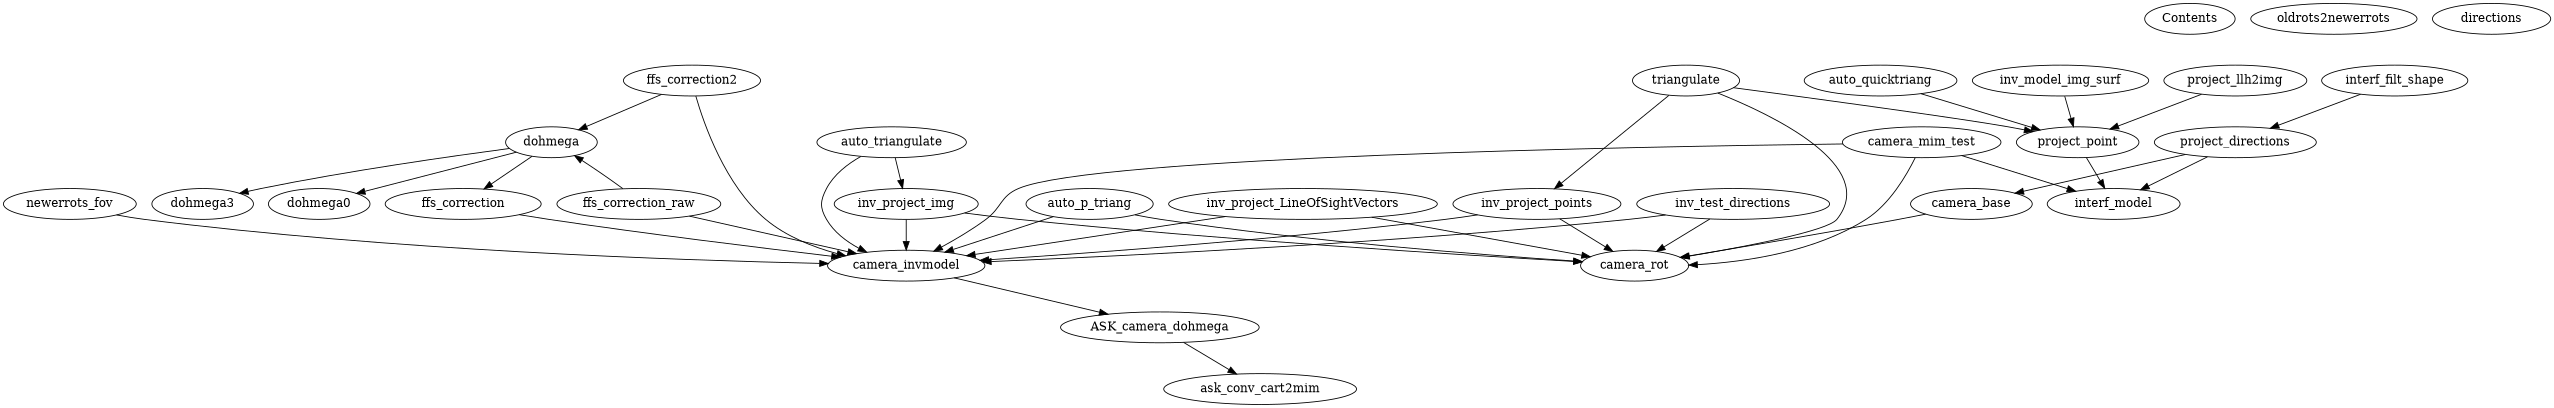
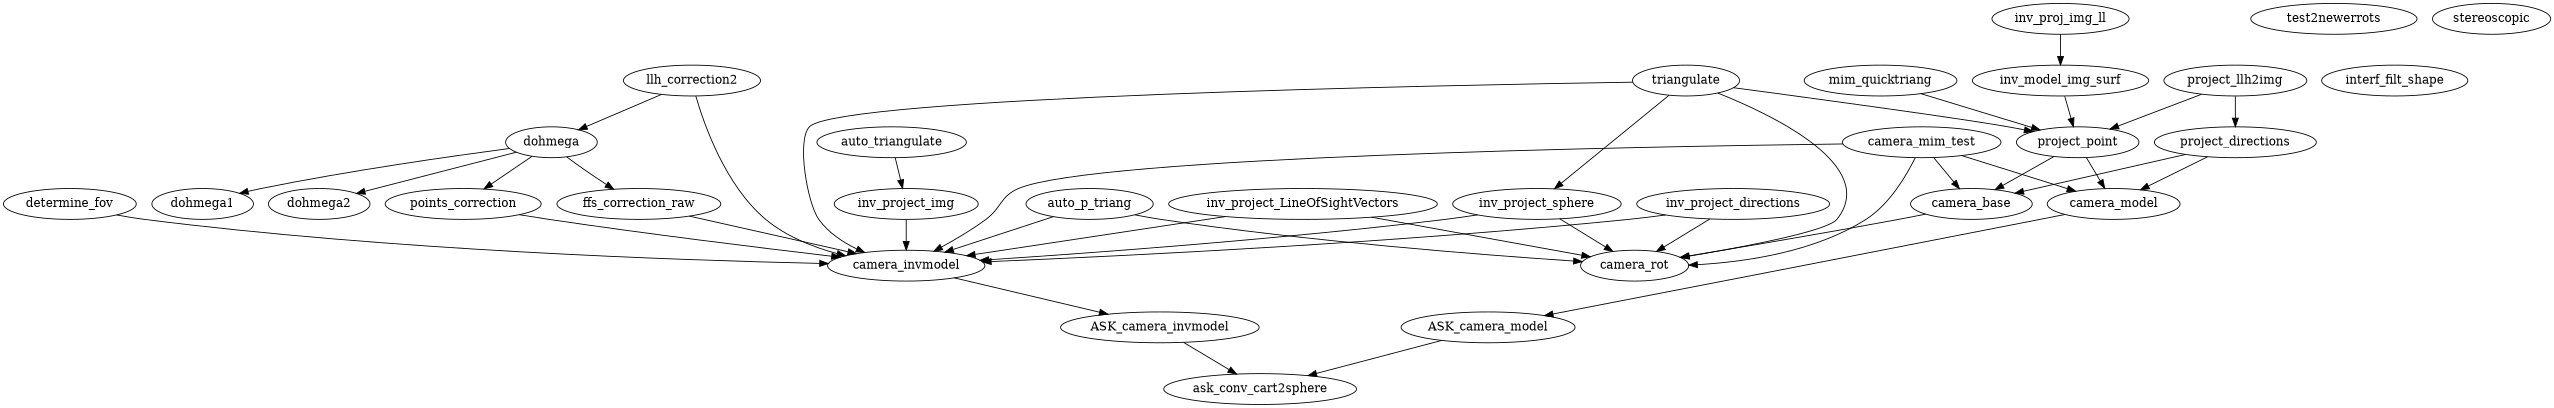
node "inv_proj_img_ll": added
node "Contents": removed
node "oldrots2newerrots": label "oldrots2newerrots" -> "test2newerrots"
node "directions": label "directions" -> "stereoscopic"
node "ffs_correction2": label "ffs_correction2" -> "llh_correction2"
node "auto_quicktriang": label "auto_quicktriang" -> "mim_quicktriang"
edge "interf_filt_shape" -> "project_directions": now "project_llh2img" -> "project_directions"
edge "camera_mim_test" -> "camera_base": added
edge "project_point" -> "camera_base": added
edge "ffs_correction_raw" -> "dohmega": reversed
edge "auto_triangulate" -> "camera_invmodel": now "triangulate" -> "camera_invmodel"
node "newerrots_fov": label "newerrots_fov" -> "determine_fov"
node "dohmega3": label "dohmega3" -> "dohmega1"
node "dohmega0": label "dohmega0" -> "dohmega2"
node "ffs_correction": label "ffs_correction" -> "points_correction"
node "inv_project_points": label "inv_project_points" -> "inv_project_sphere"
node "inv_test_directions": label "inv_test_directions" -> "inv_project_directions"
node "interf_model": label "interf_model" -> "camera_model"
edge "inv_project_img" -> "camera_rot": removed
node "ASK_camera_dohmega": label "ASK_camera_dohmega" -> "ASK_camera_invmodel"
node "ASK_camera_model": added
node "ask_conv_cart2mim": label "ask_conv_cart2mim" -> "ask_conv_cart2sphere"
